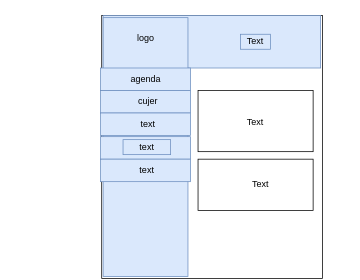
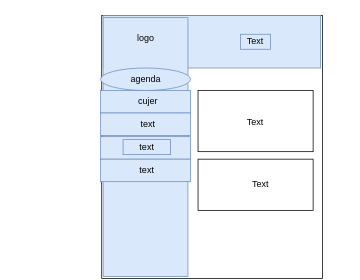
node "agenda": shape rectangle -> ellipse
